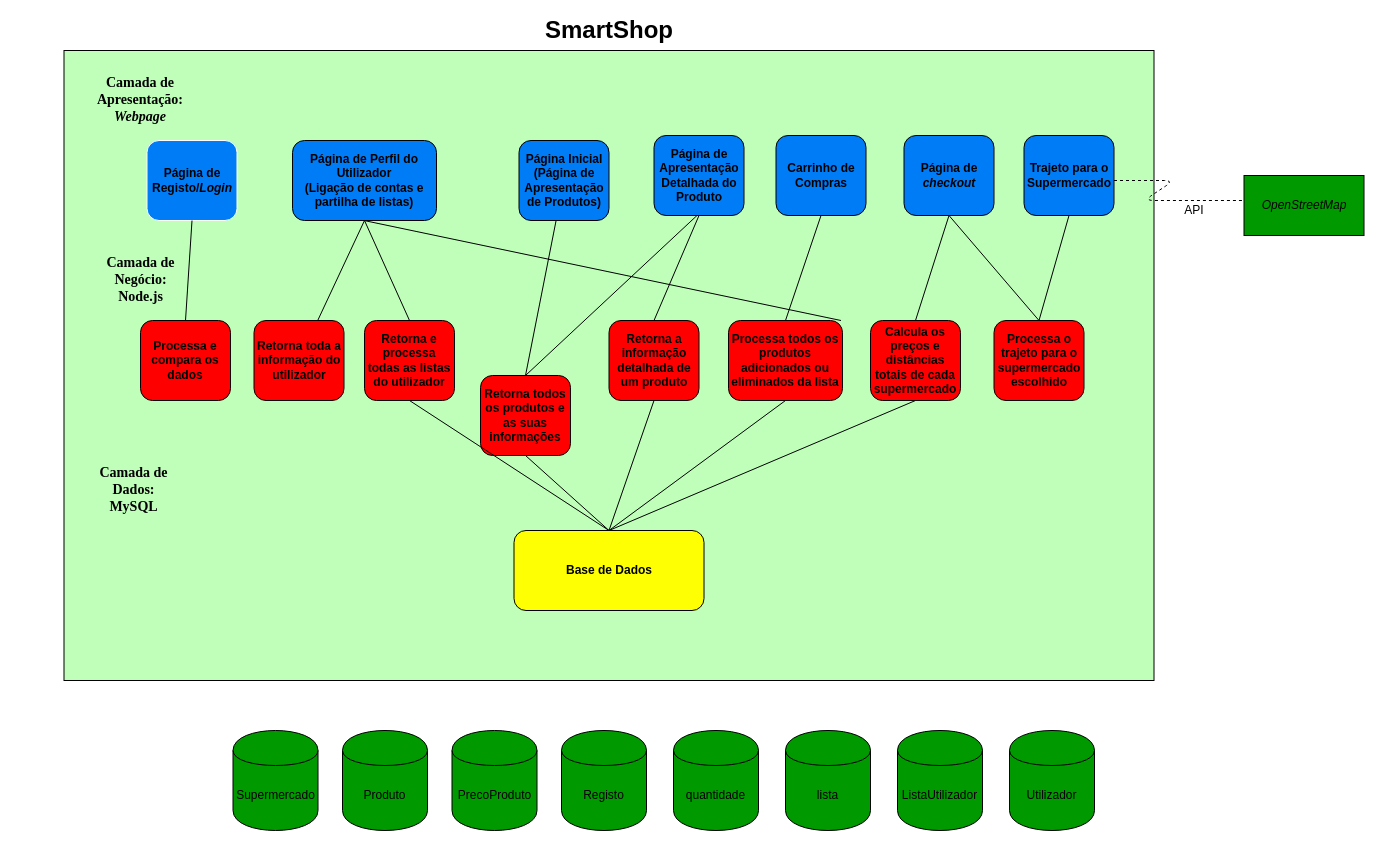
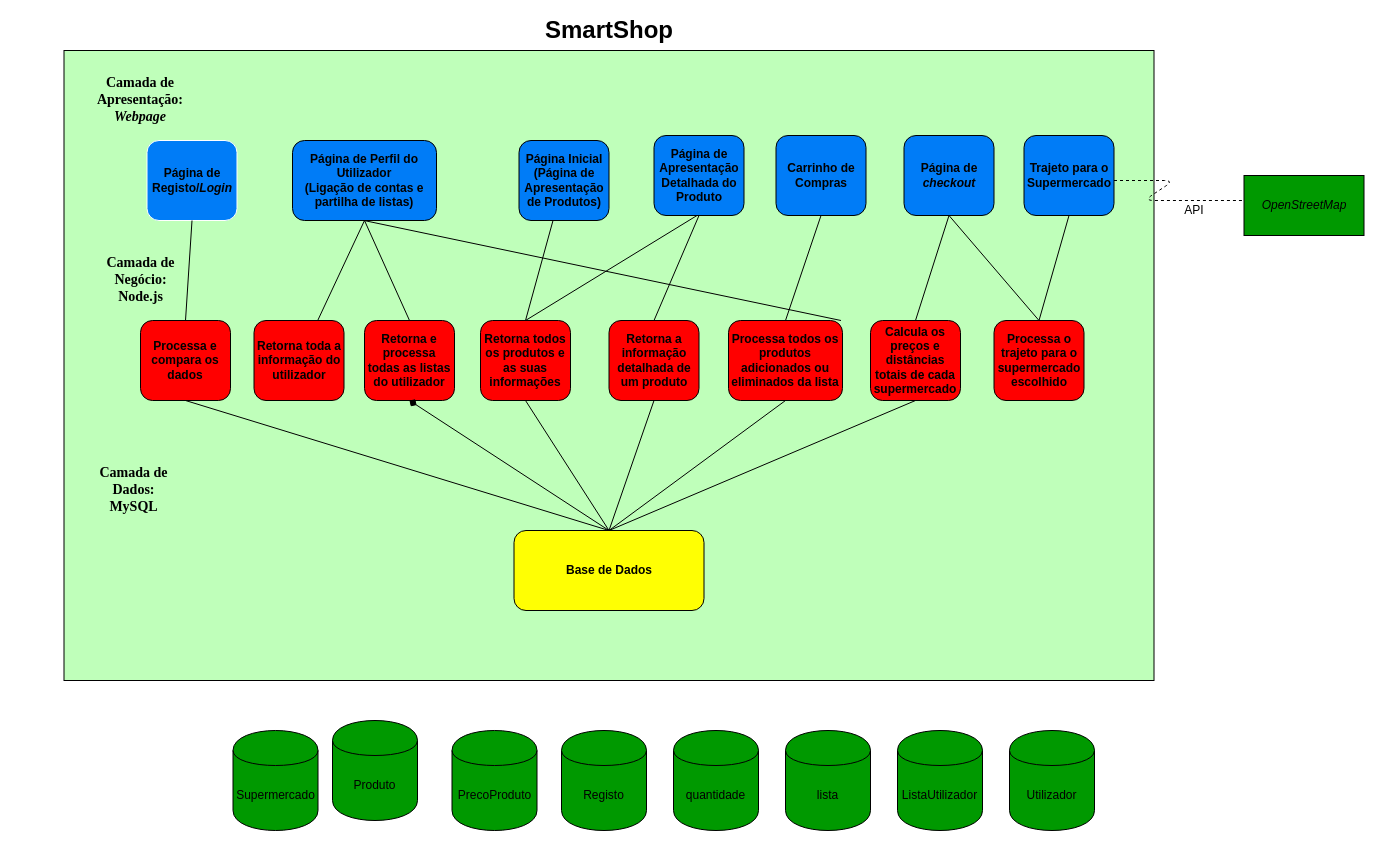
edge "Retorna e processa todas as listas do utilizador" -- "Base de Dados": arrowhead none -> diamond
node "Retorna todos os produtos e as suas informações": moved (526, 416) -> (526, 361)
edge "Processa e compara os dados" -- "Base de Dados": added
node "Produto": moved (385, 781) -> (375, 771)
